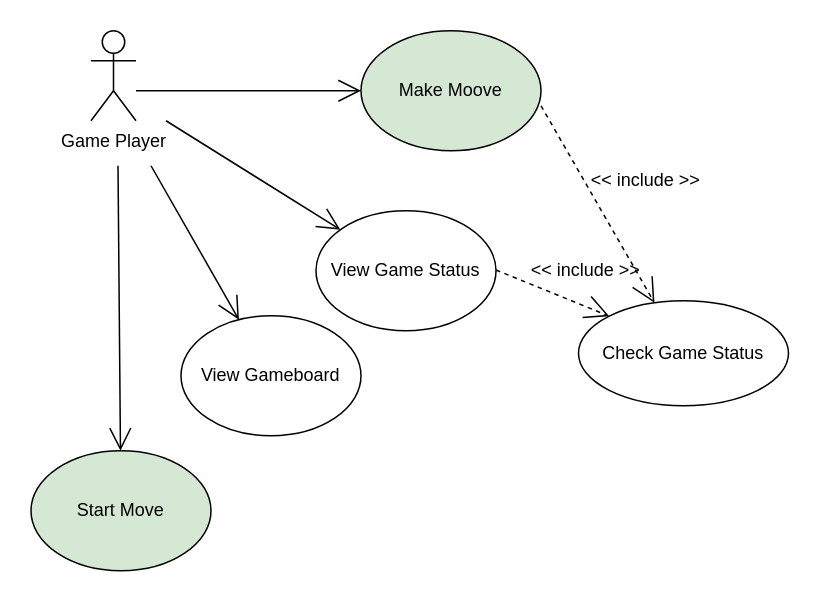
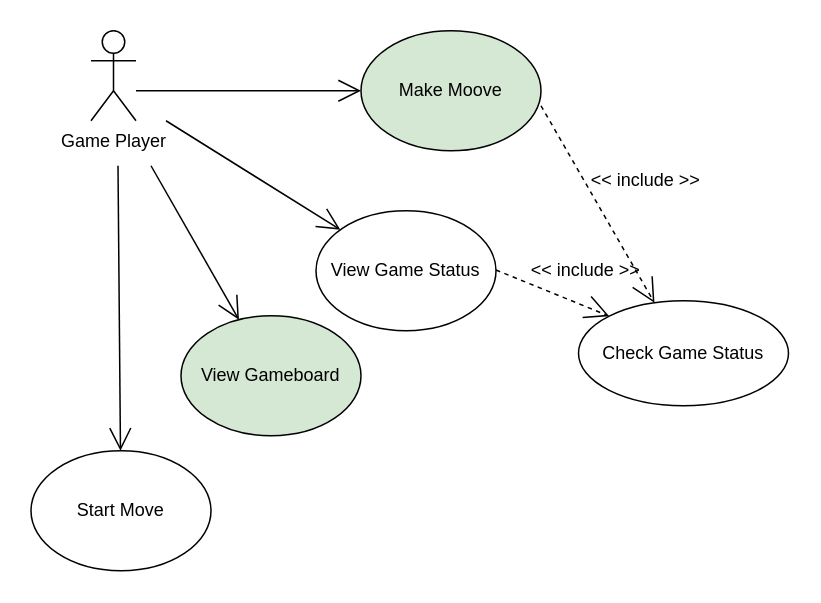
node "View Gameboard": fillcolor #ffffff -> #d5e8d4
node "Start Move": fillcolor #d5e8d4 -> #ffffff
